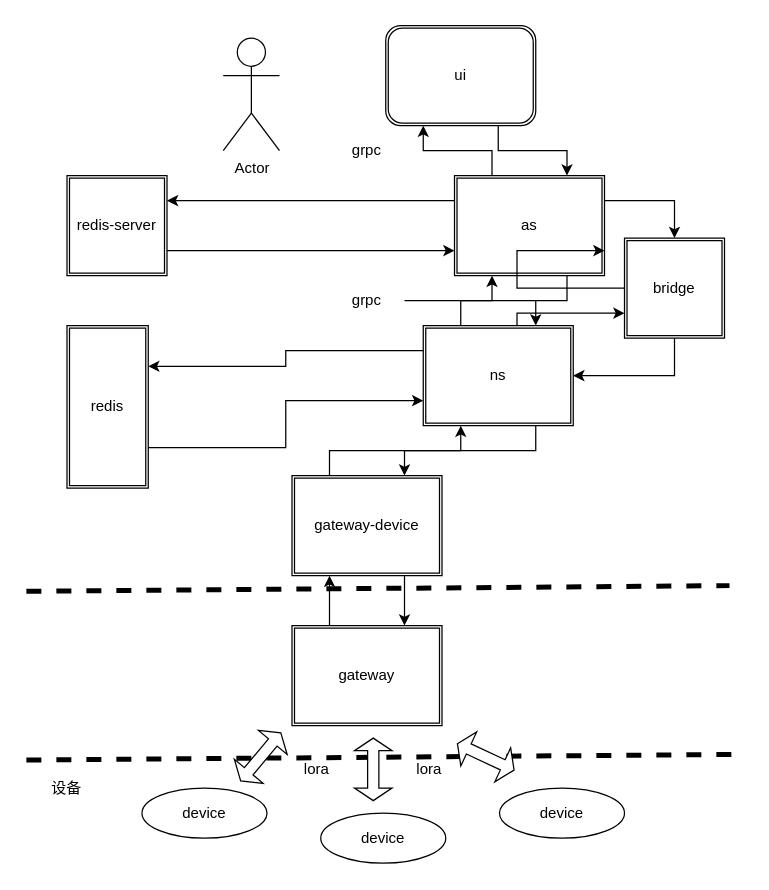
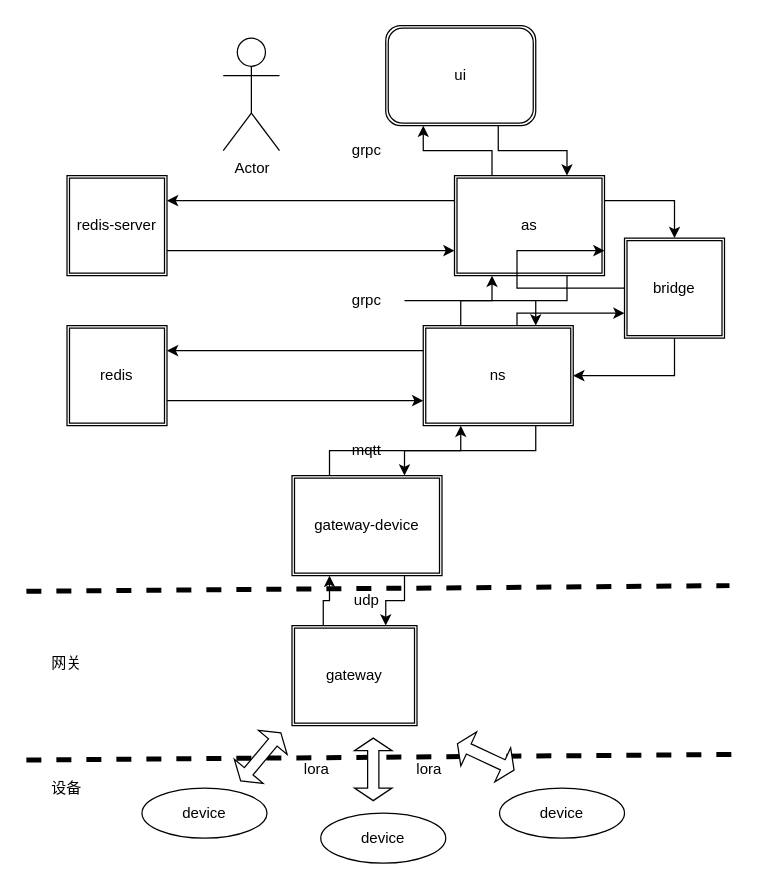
node "redis": size 81x163 -> 100x100
node "mqtt": added
node "udp": added
node "网关": added
node "gateway": size 150x100 -> 125x100
